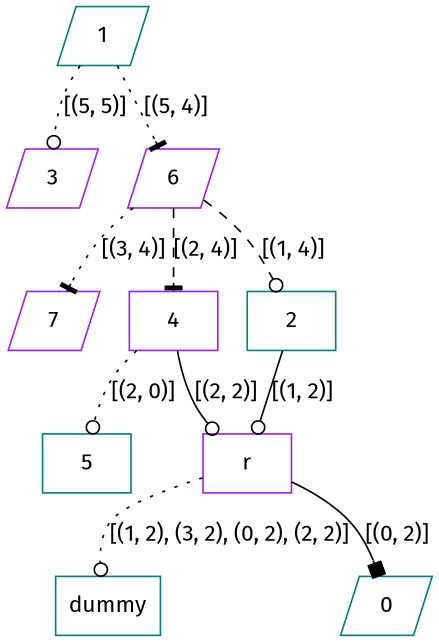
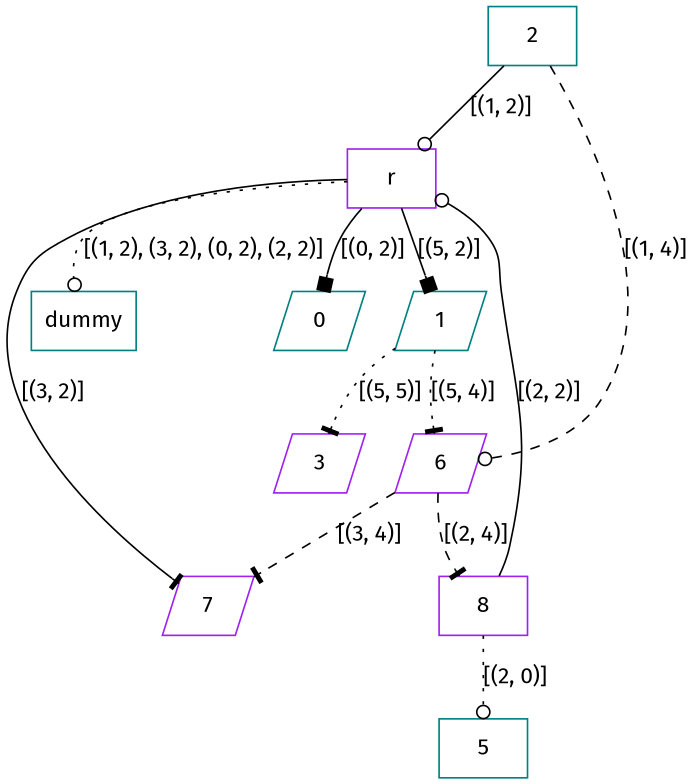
edge "1" -> "3": arrowhead odot -> tee
edge "6" -> "2": reversed
edge "6" -> "7": style dotted -> dashed
edge "r" -> "1": added, label "[(5, 2)]"
edge "r" -> "7": added, label "[(3, 2)]"
node "4": label "4" -> "8"
